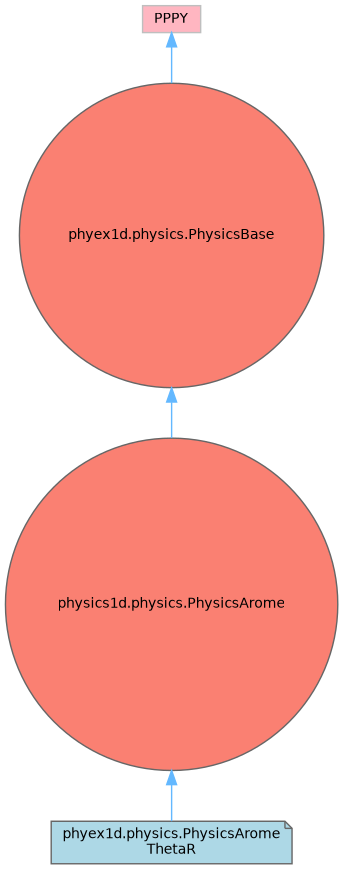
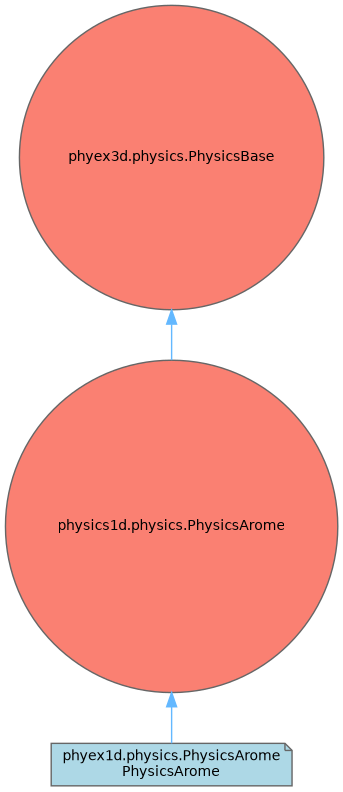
node "PPPY": removed
node "phyex1d.physics.PhysicsBase": label "phyex1d.physics.PhysicsBase" -> "phyex3d.physics.PhysicsBase"
node "phyex1d.physics.PhysicsArome ThetaR": label "phyex1d.physics.PhysicsArome ThetaR" -> "phyex1d.physics.PhysicsArome PhysicsArome"
